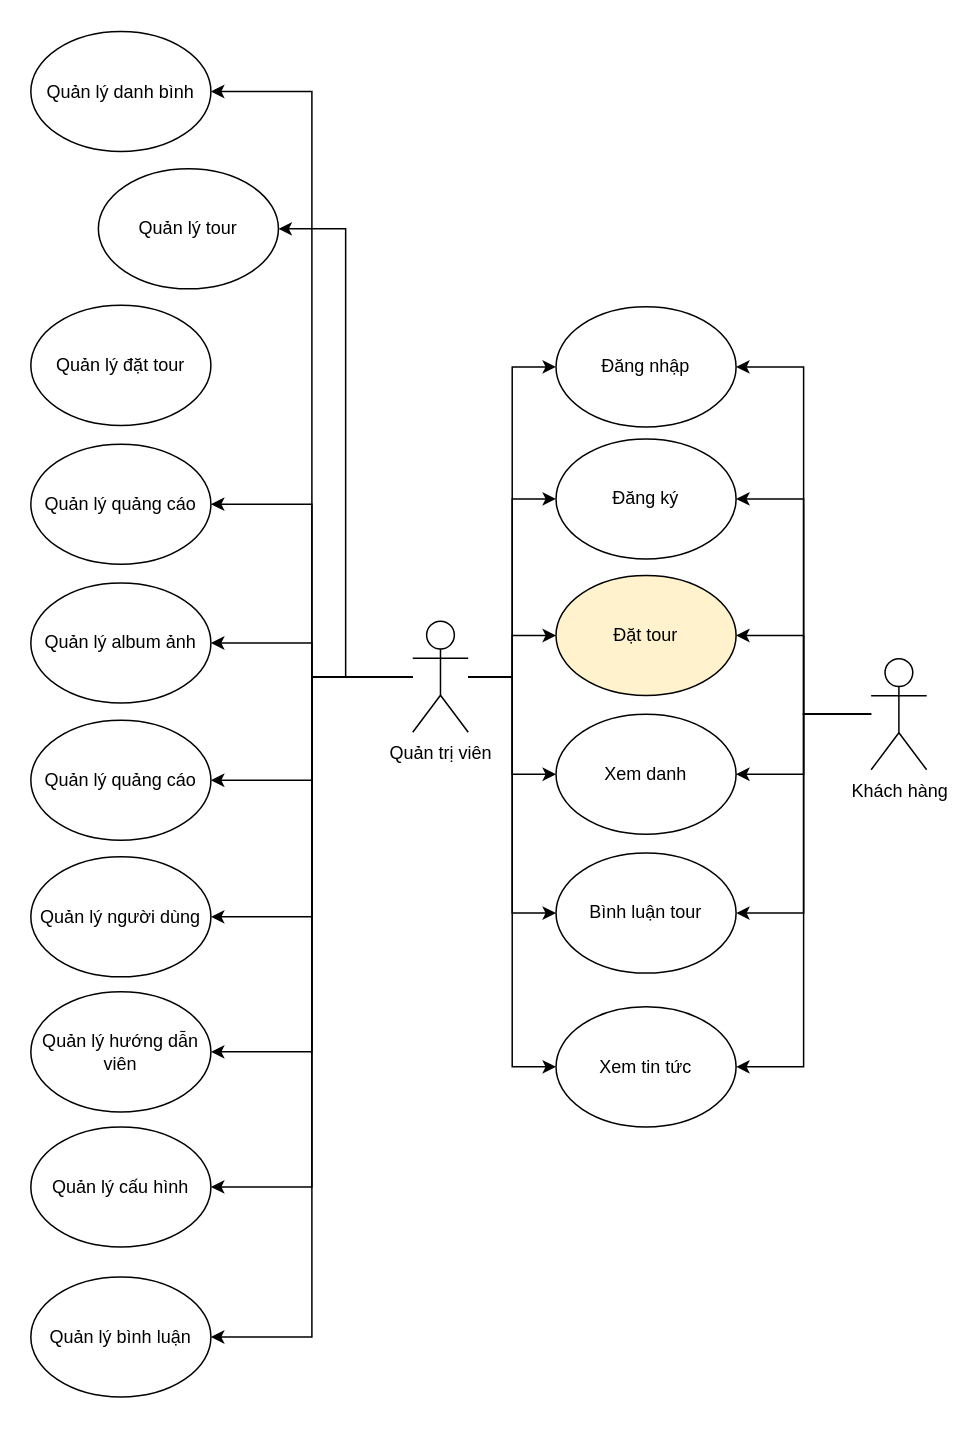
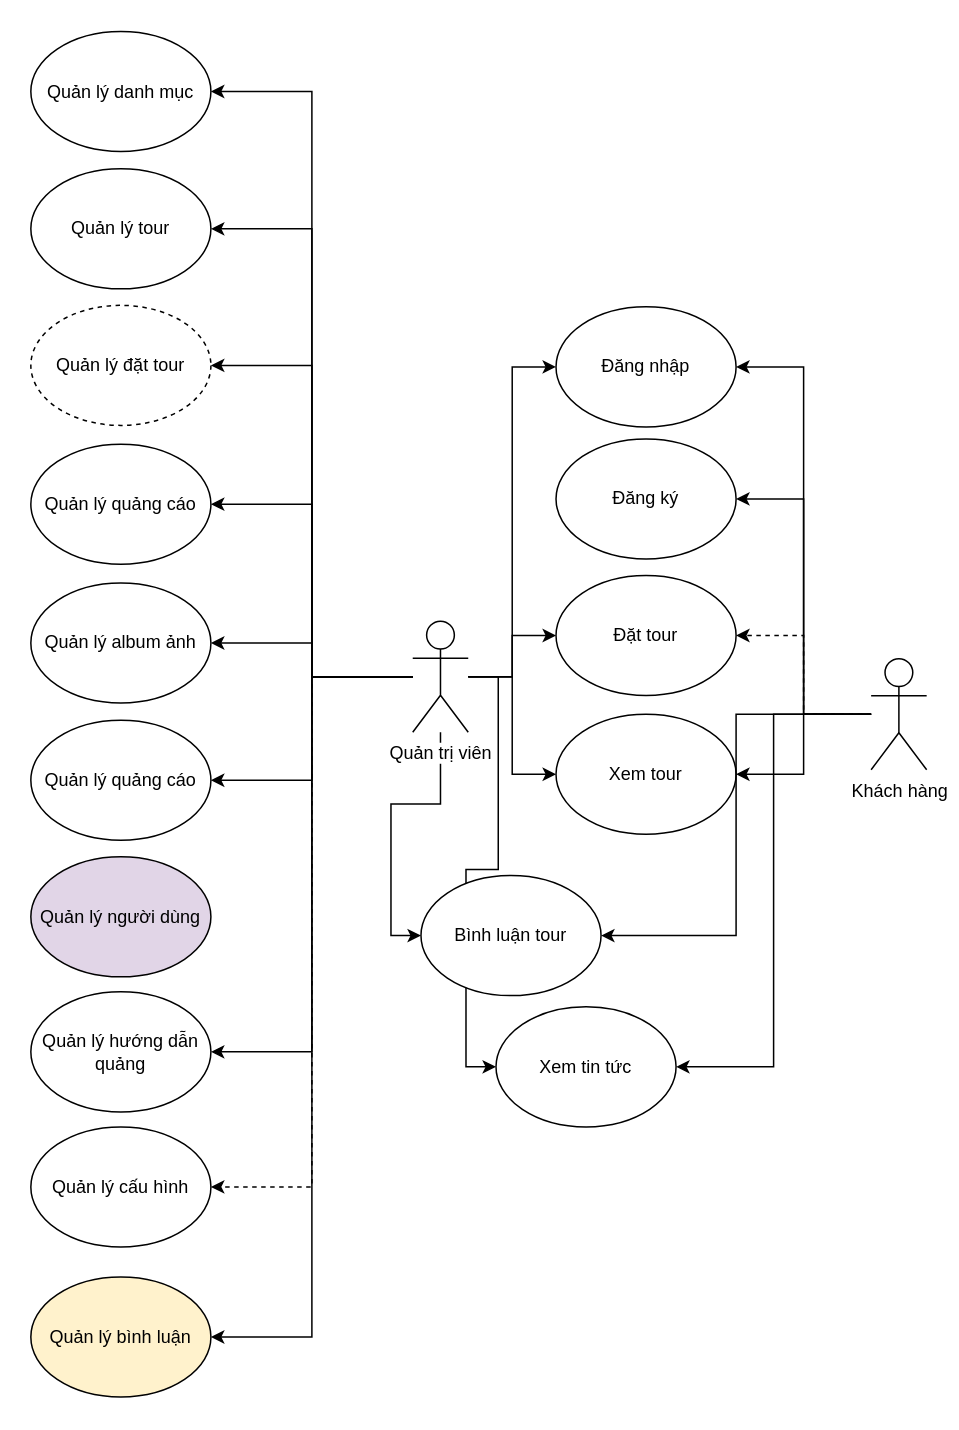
node "Quản lý danh bình": label "Quản lý danh bình" -> "Quản lý danh mục"
node "Quản lý tour": moved (188, 229) -> (121, 229)
node "Quản lý đặt tour": style solid -> dashed
edge "Quản trị viên" -> "Quản lý đặt tour": added
edge "Quản trị viên" -> "Đăng ký": removed
node "Đặt tour": fillcolor #fff2cc -> #ffffff
edge "Khách hàng" -> "Đặt tour": style solid -> dashed
node "Xem danh": label "Xem danh" -> "Xem tour"
node "Bình luận tour": moved (646, 913) -> (511, 935)
node "Quản lý người dùng": fillcolor #ffffff -> #e1d5e7
edge "Quản trị viên" -> "Quản lý người dùng": removed
node "Quản lý hướng dẫn viên": label "Quản lý hướng dẫn viên" -> "Quản lý hướng dẫn quảng"
node "Xem tin tức": moved (646, 1067) -> (586, 1067)
edge "Quản trị viên" -> "Quản lý cấu hình": style solid -> dashed
node "Quản lý bình luận": fillcolor #ffffff -> #fff2cc
